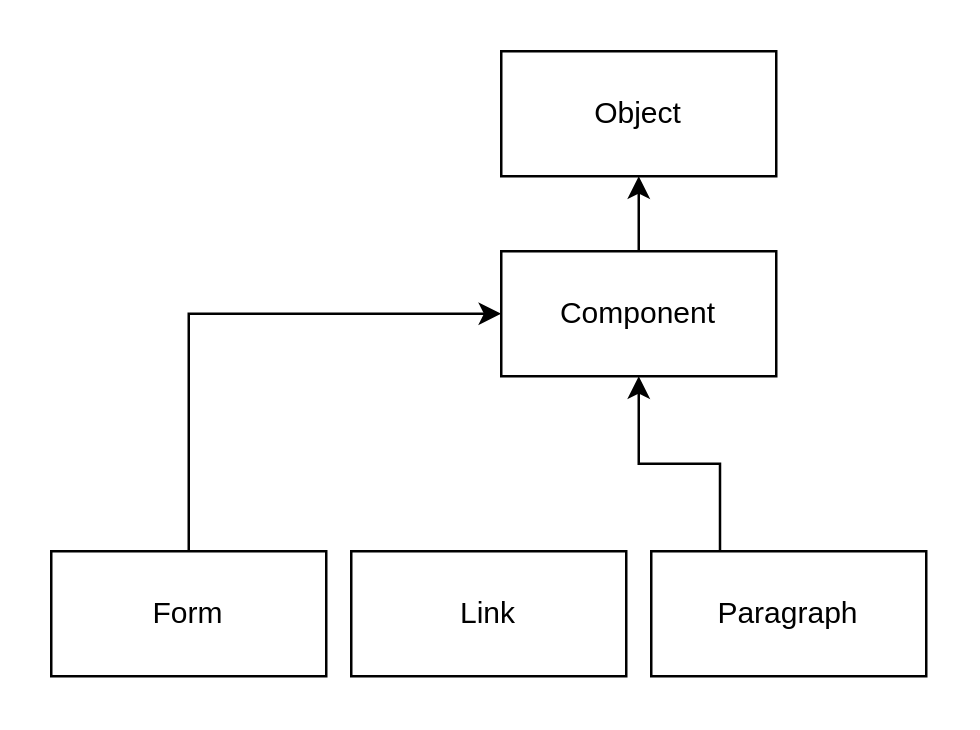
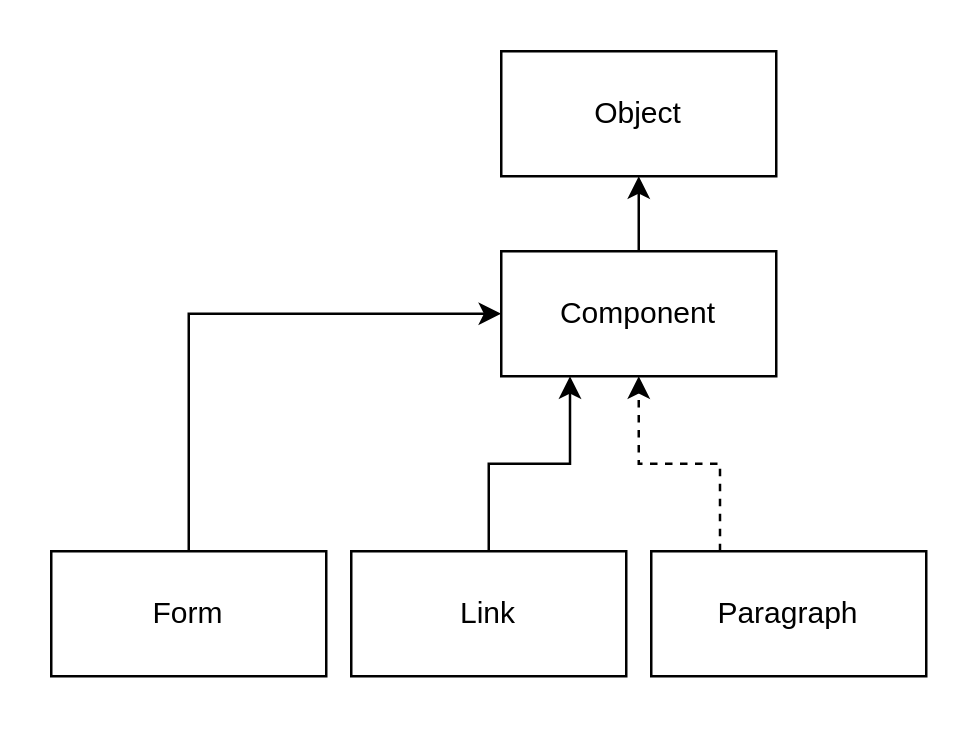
edge "Link" -> "Component": added
edge "Paragraph" -> "Component": style solid -> dashed
